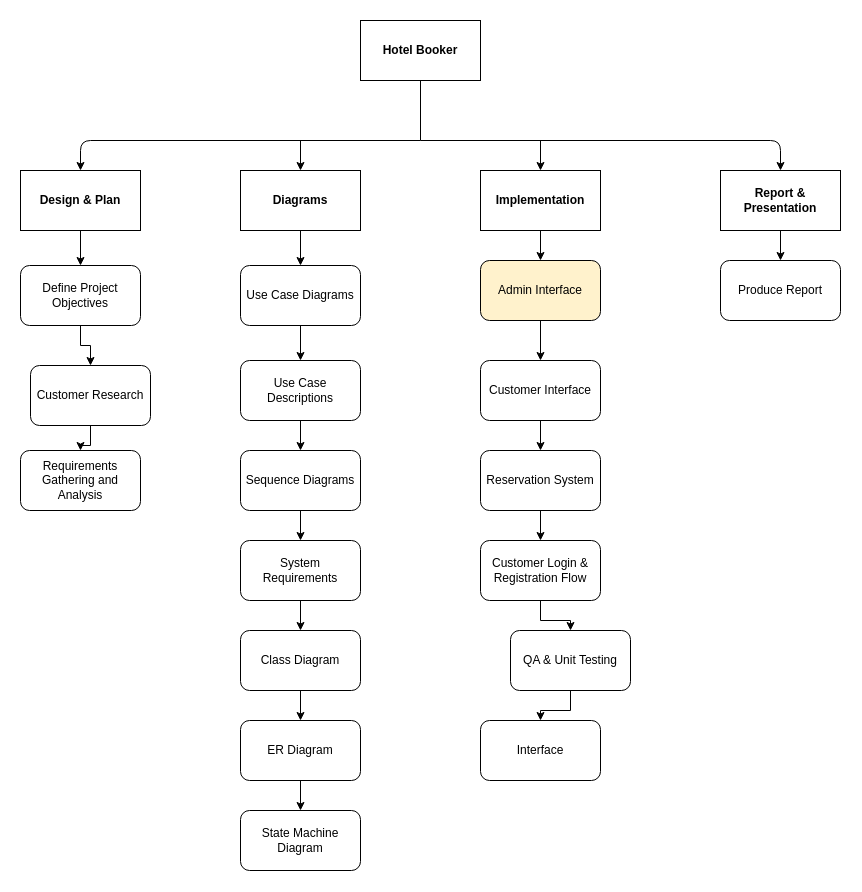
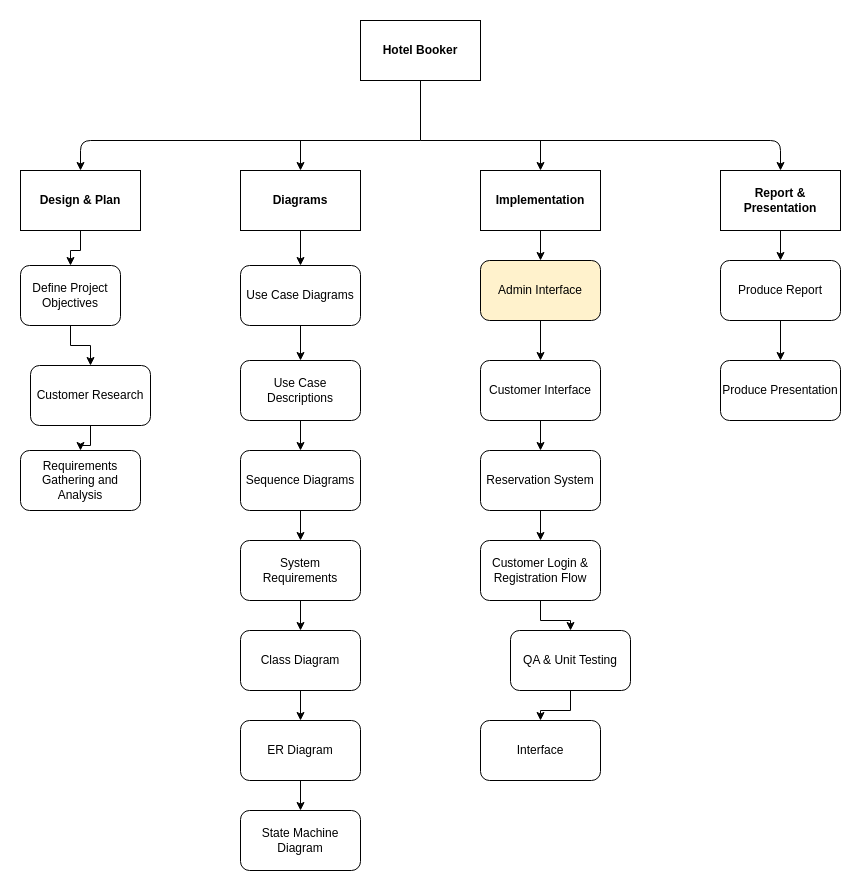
node "Define Project Objectives": size 120x60 -> 100x60
edge "Produce Report" -> "Produce Presentation": added
node "Produce Presentation": added
